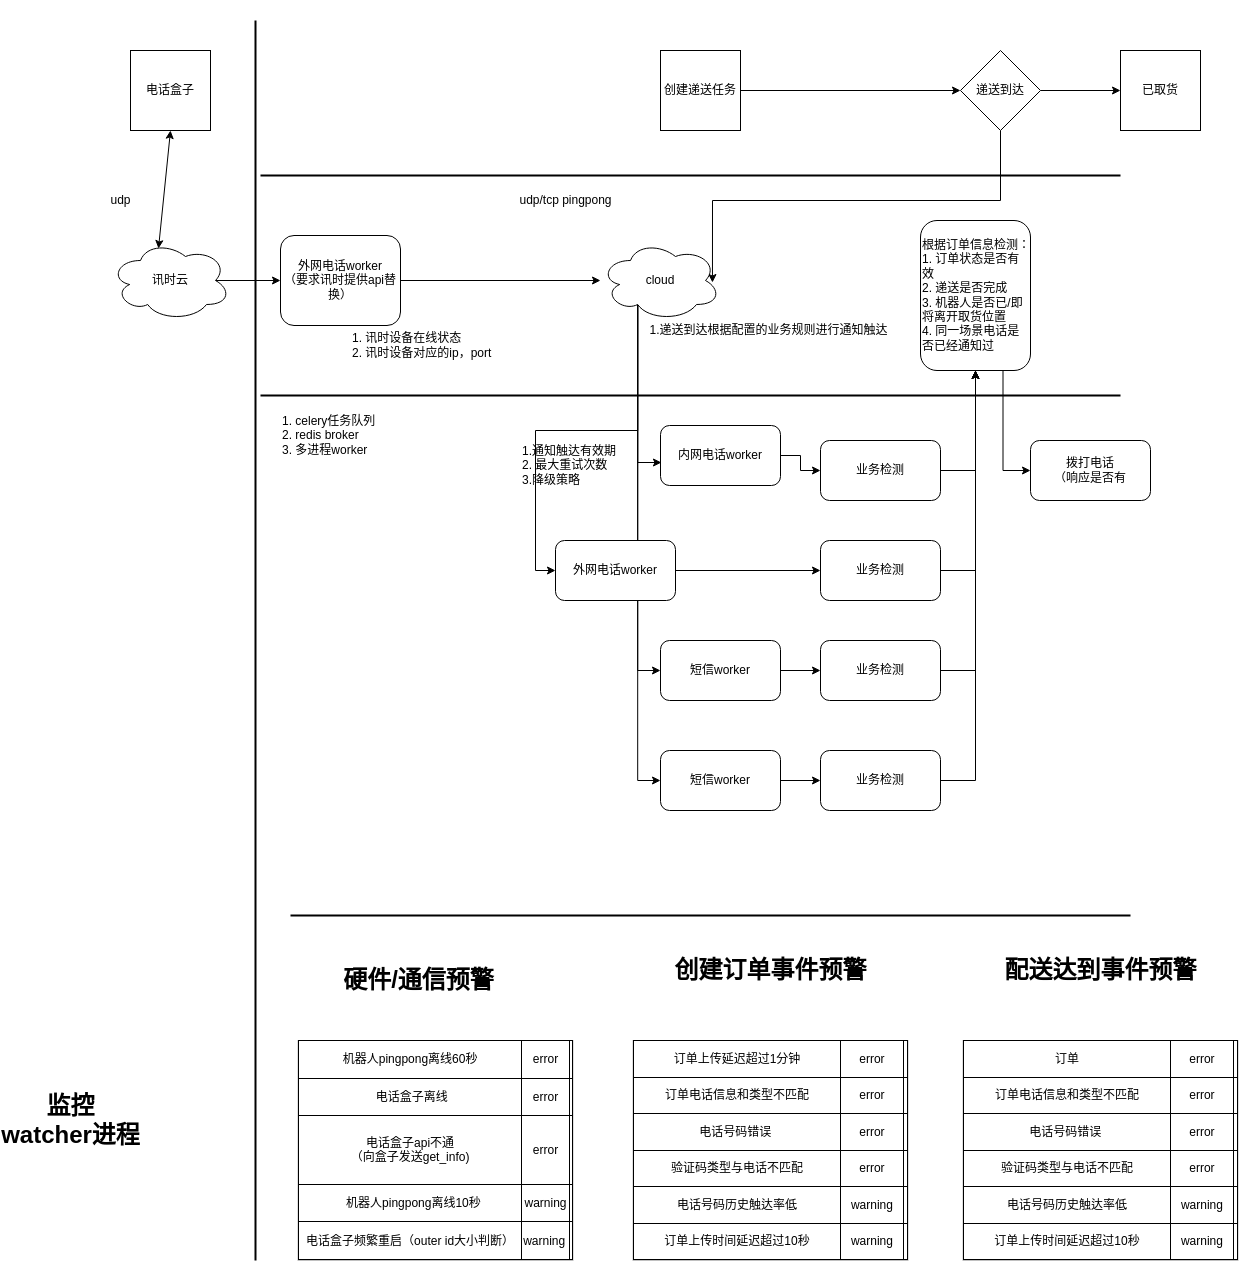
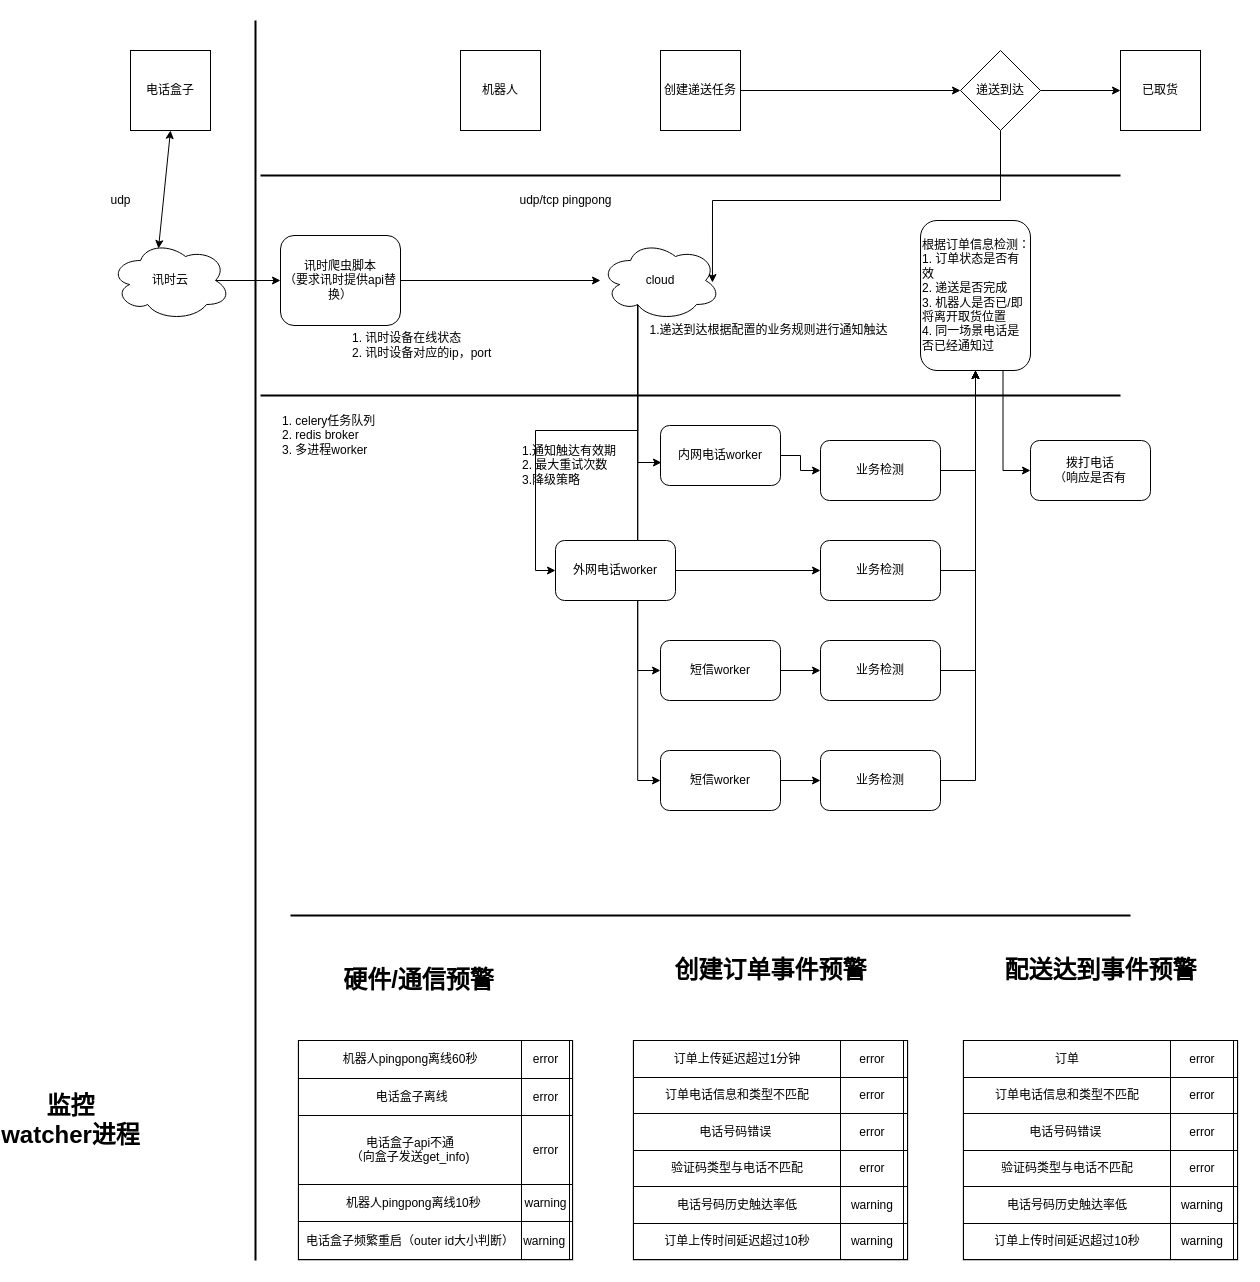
node "机器人": added
node "外网电话worker （要求讯时提供api替换）": label "外网电话worker （要求讯时提供api替换）" -> "讯时爬虫脚本 （要求讯时提供api替换）"
